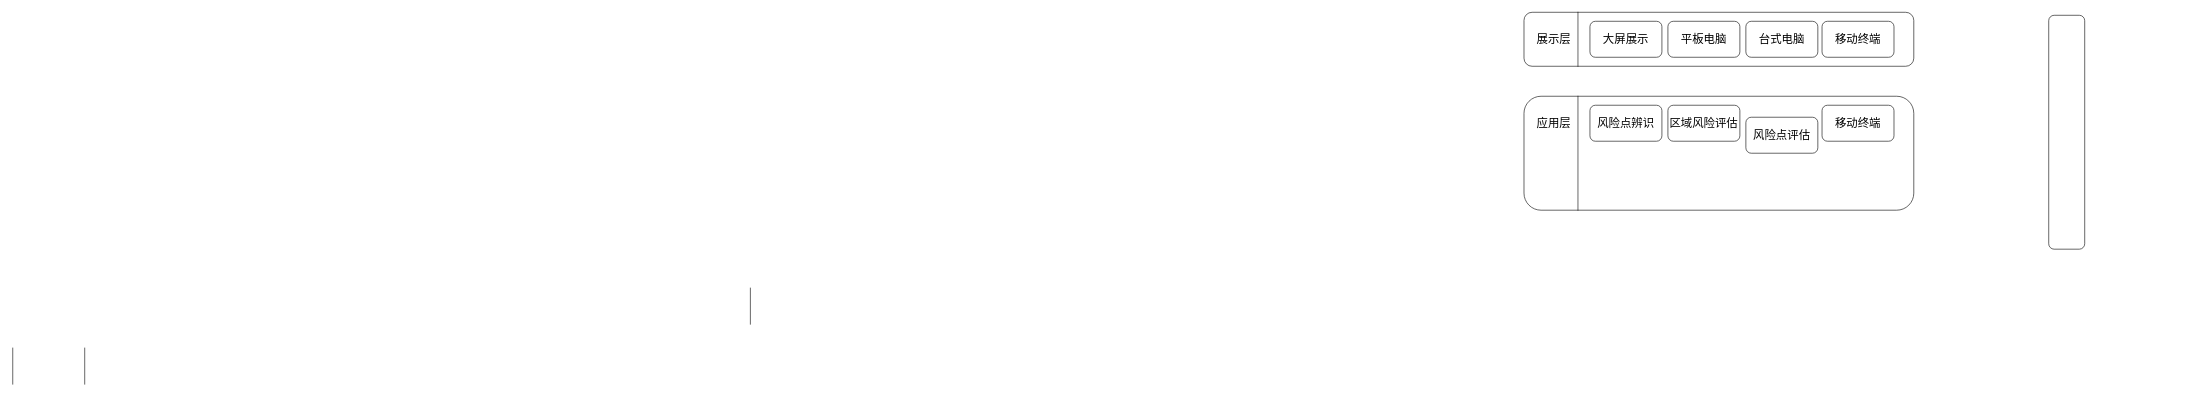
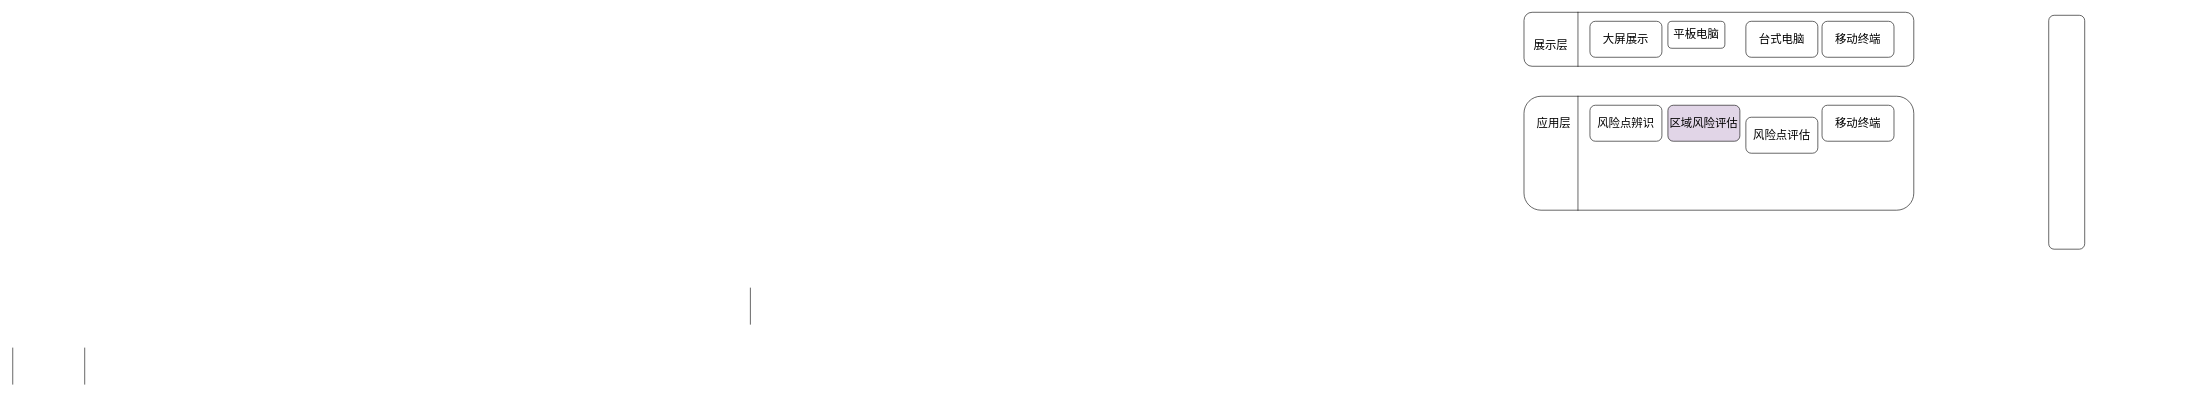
node "展示层": moved (1554, 39) -> (1551, 45)
node "平板电脑": size 72x36 -> 57x27
node "区域风险评估": fillcolor #ffffff -> #e1d5e7
